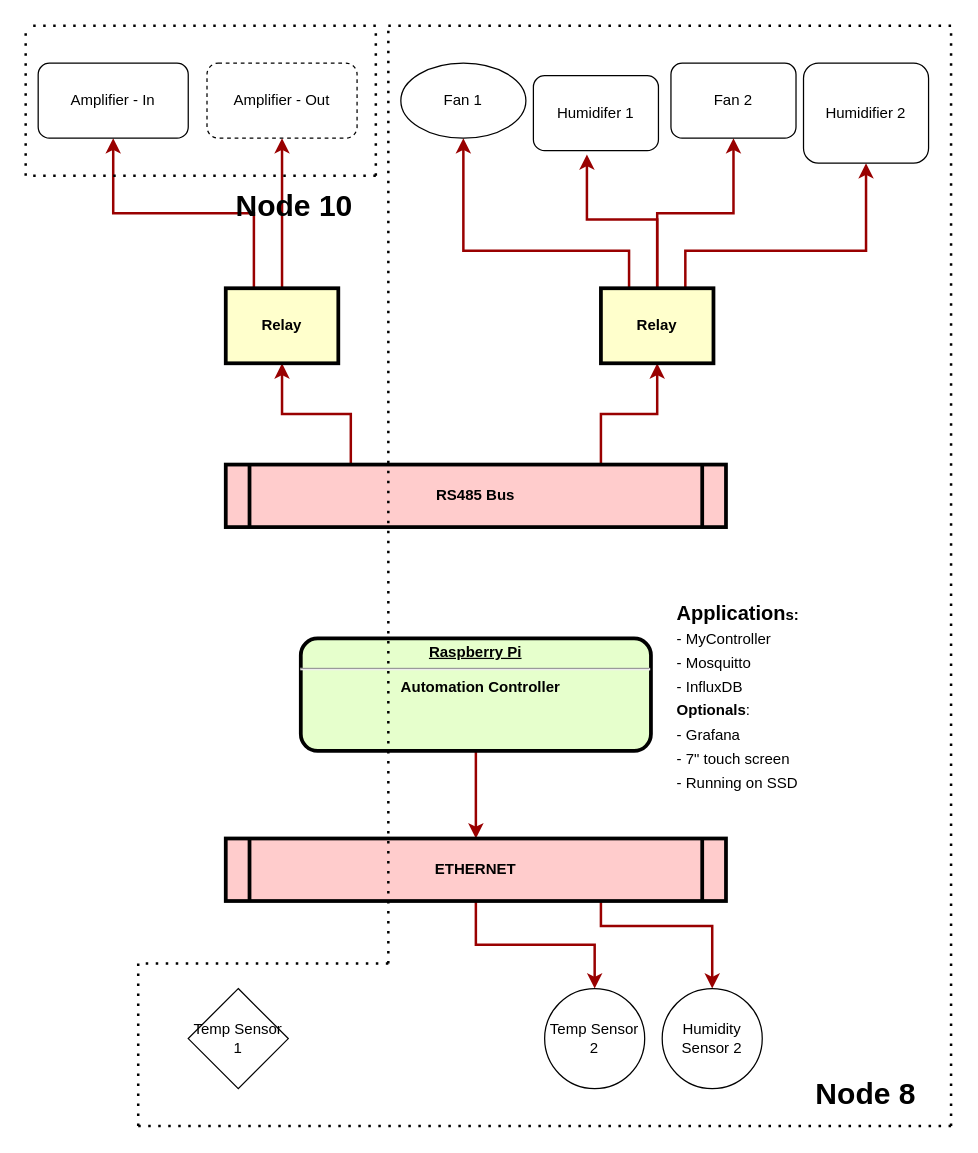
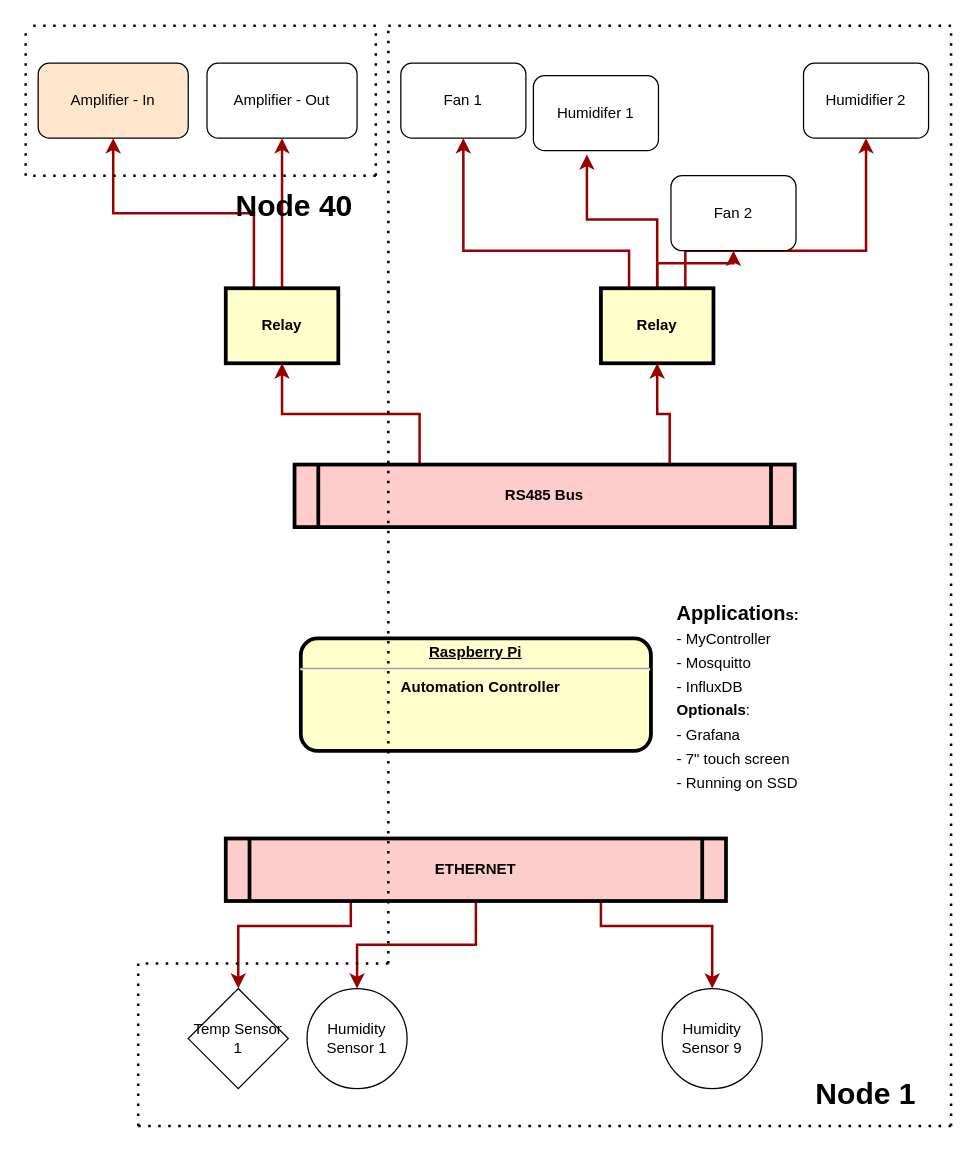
node "Amplifier - In": fillcolor #ffffff -> #ffe6cc
node "Amplifier - Out": style dashed -> solid
node "Fan 1": shape ellipse -> rounded rectangle
node "Fan 2": moved (733, 101) -> (733, 213)
node "Humidifier 2": size 125x100 -> 125x75
node "Node 10": label "Node 10" -> "Node 40"
node "RS485 Bus": moved (476, 496) -> (544, 496)
node "Raspberry Pi Automation Controller": fillcolor #e6ffcc -> #ffffcc
edge "Raspberry Pi Automation Controller" -> "ETHERNET": removed
edge "ETHERNET" -> "Temp Sensor 1": added
edge "ETHERNET" -> "Humidity Sensor 1": added
edge "ETHERNET" -> "Temp Sensor 2": removed
node "Humidity Sensor 1": added
node "Temp Sensor 2": removed
node "Humidity Sensor 2": label "Humidity Sensor 2" -> "Humidity Sensor 9"
node "Node 8": label "Node 8" -> "Node 1"
